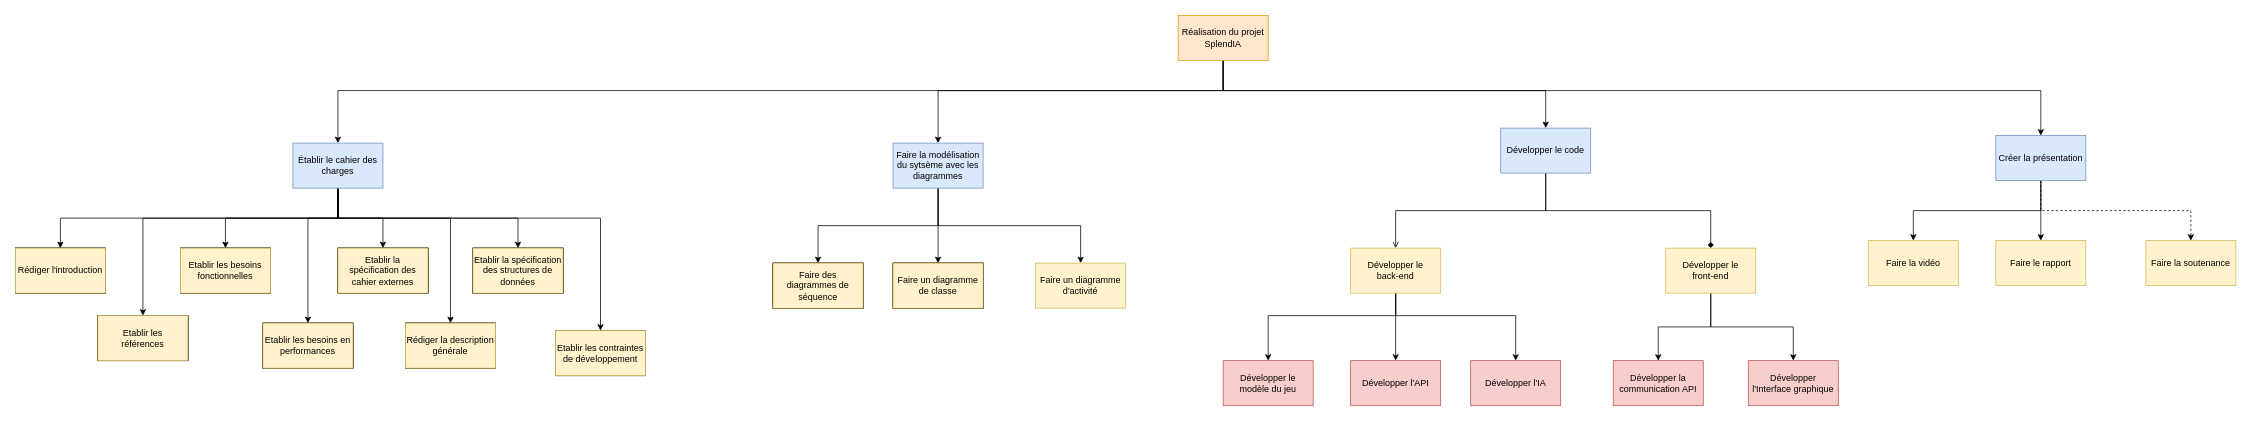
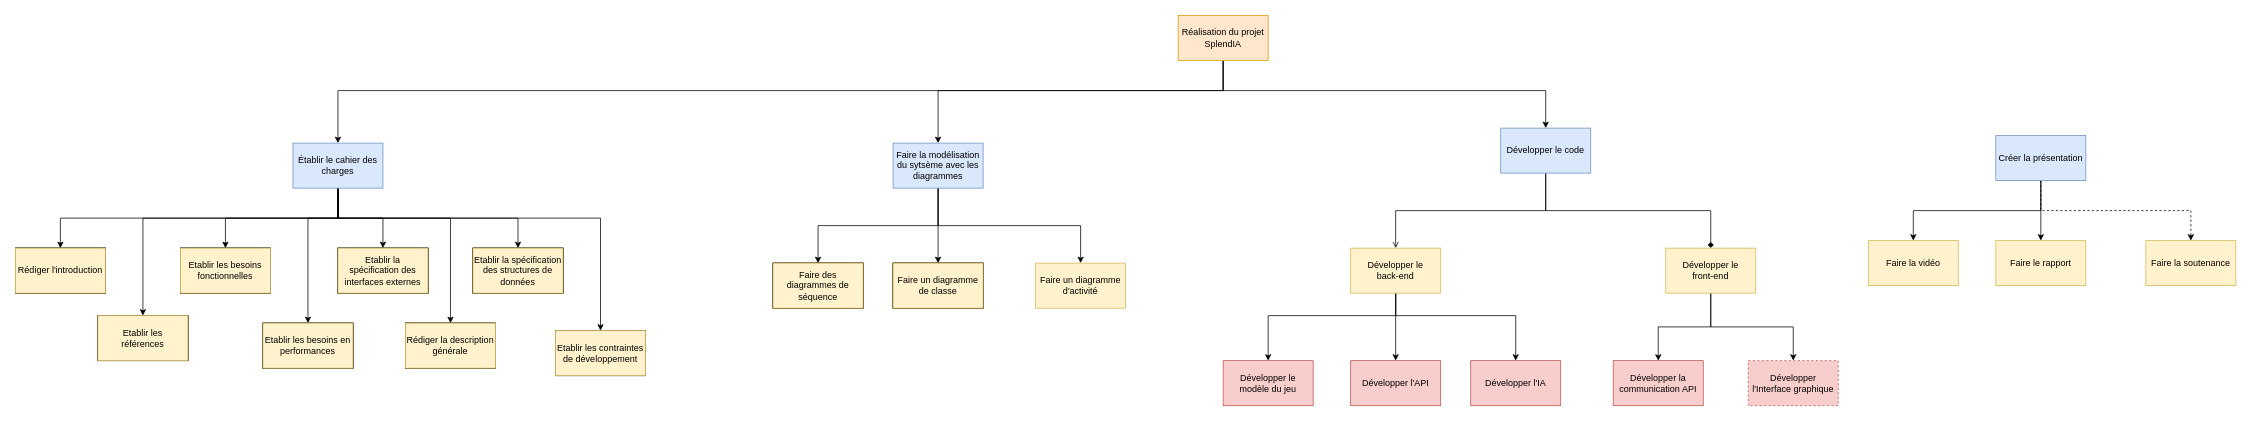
edge "Réalisation du projet SplendIA" -> "Créer la présentation": removed
node "Etablir la spécification des cahier externes": label "Etablir la spécification des cahier externes" -> "Etablir la spécification des interfaces externes"
node "Développer l'Interface graphique": style solid -> dashed
